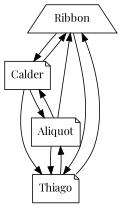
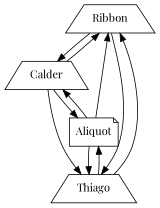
node "Calder": shape note -> trapezium
node "Thiago": shape note -> trapezium
